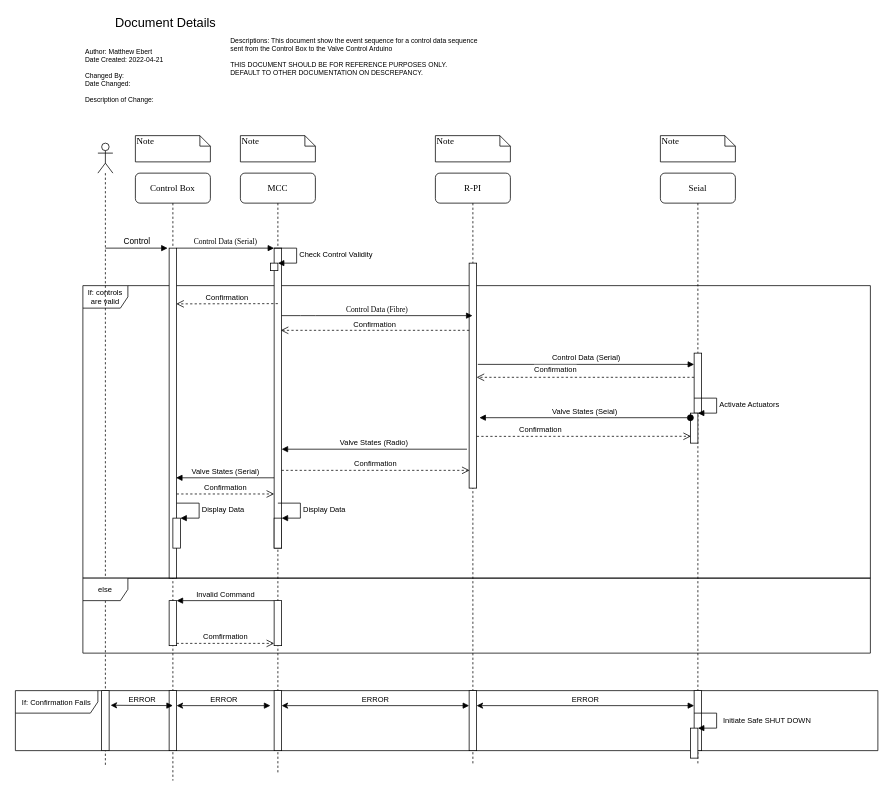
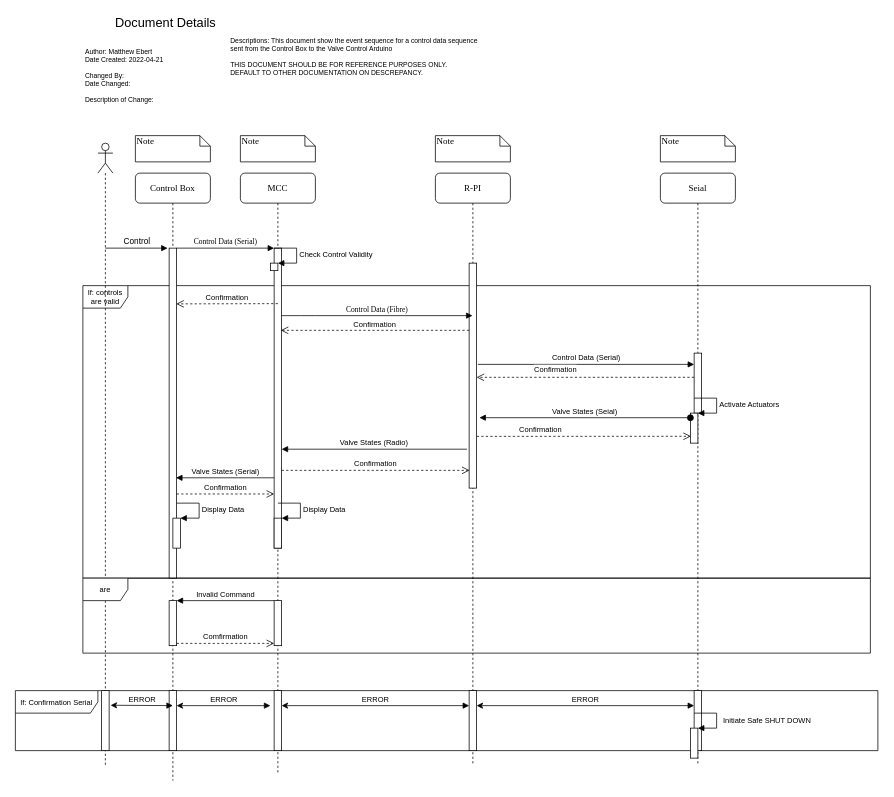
node "else": label "else" -> "are"
node "If: Confirmation Fails": label "If: Confirmation Fails" -> "If: Confirmation Serial"
